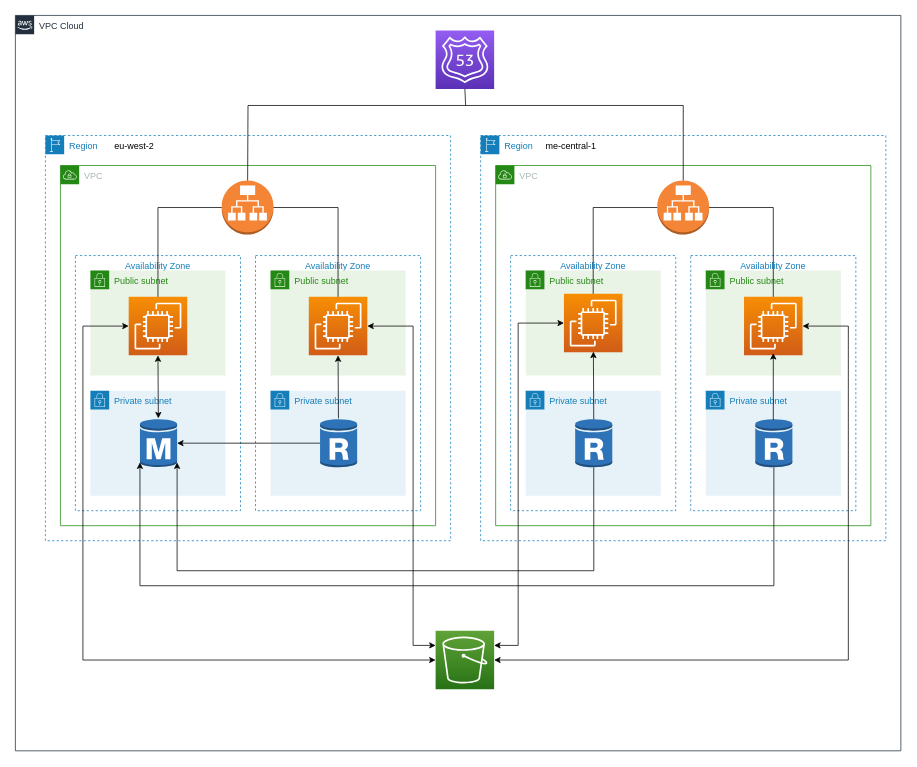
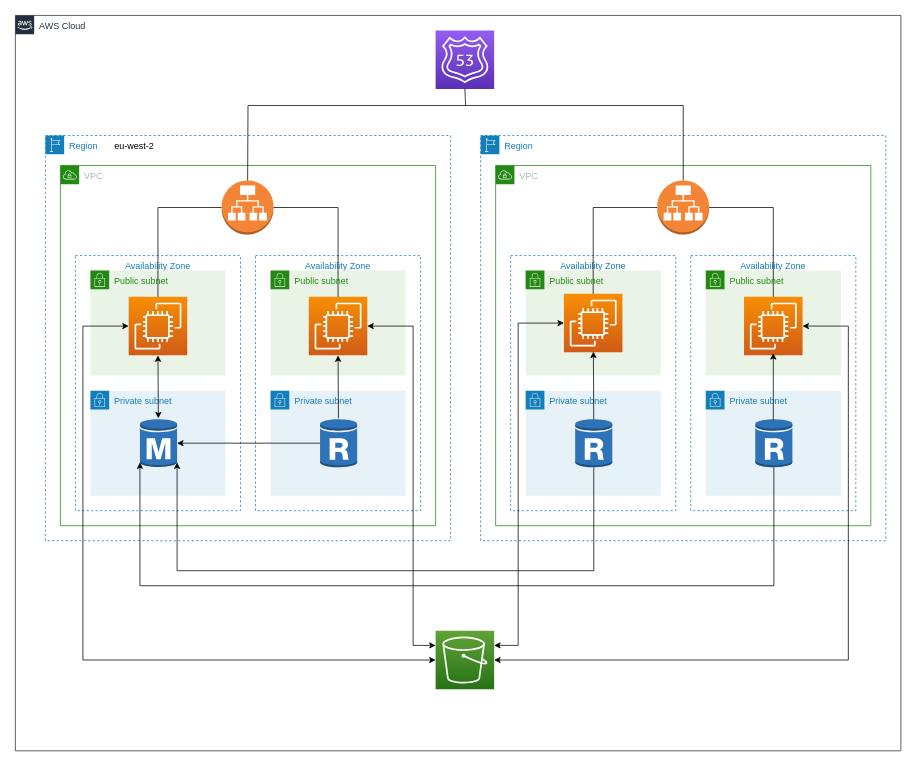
node "VPC Cloud": label "VPC Cloud" -> "AWS Cloud"
node "me-central-1": removed
